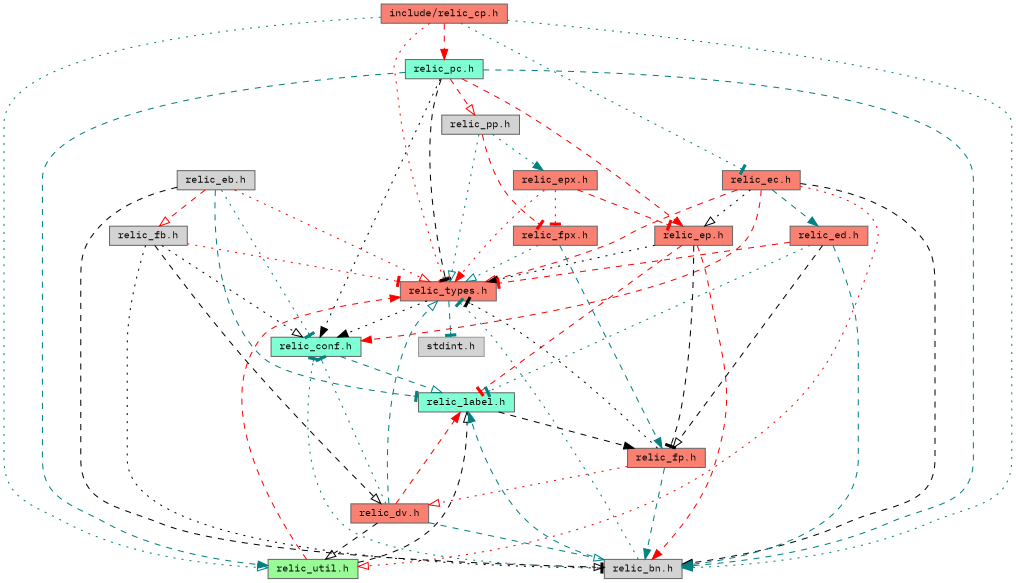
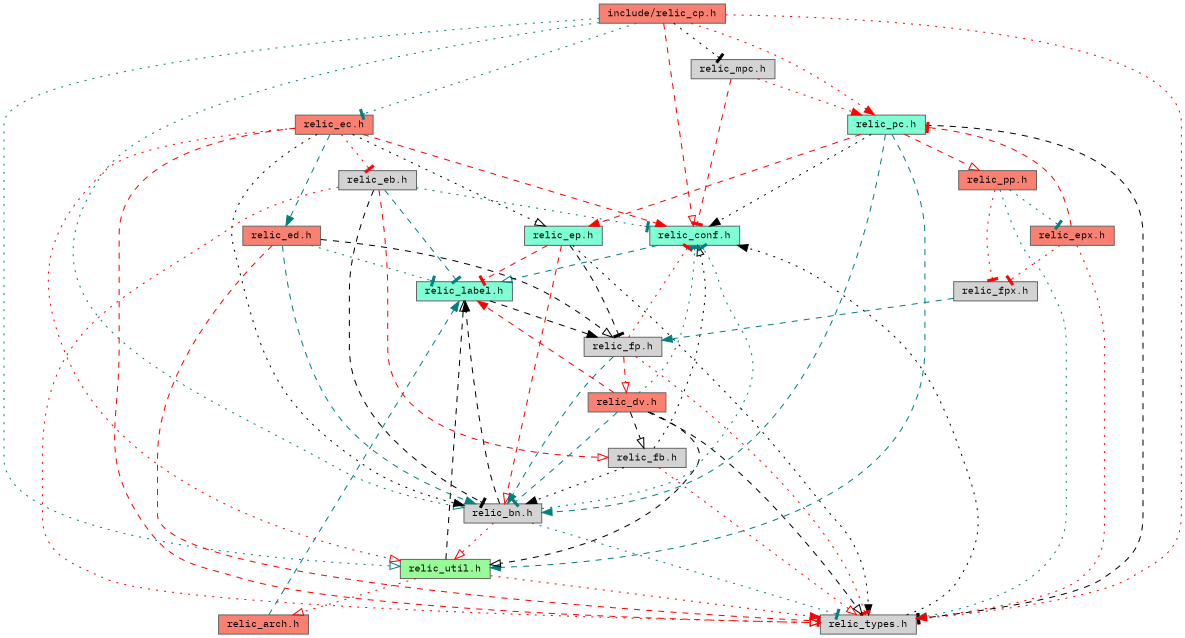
edge "include/relic_cp.h" -> "relic_pc.h": style dashed -> dotted
node "relic_mpc.h": added
edge "include/relic_cp.h" -> "relic_conf.h": added
node "relic_pp.h": fillcolor lightgrey -> salmon
edge "relic_pp.h" -> "relic_epx.h": arrowhead normal -> tee
edge "relic_ec.h" -> "relic_eb.h": added
edge "relic_pp.h" -> "relic_fpx.h": style dashed -> dotted
edge "relic_pp.h" -> "relic_types.h": arrowhead onormal -> normal
edge "relic_epx.h" -> "relic_ep.h": now "relic_epx.h" -> "relic_pc.h"
edge "include/relic_cp.h" -> "relic_bn.h": arrowhead normal -> onormal
node "relic_fpx.h": fillcolor salmon -> lightgrey
node "relic_ep.h": fillcolor salmon -> aquamarine
edge "relic_fpx.h" -> "relic_types.h": removed
edge "relic_fb.h" -> "relic_types.h": arrowhead tee -> onormal
node "relic_types.h": fillcolor salmon -> lightgrey
edge "relic_fp.h" -> "relic_conf.h": added
node "stdint.h": removed
edge "relic_fp.h" -> "relic_types.h": color black -> red
edge "relic_fb.h" -> "relic_dv.h": reversed
edge "relic_util.h" -> "relic_types.h": style dashed -> dotted
edge "relic_dv.h" -> "relic_types.h": color teal -> black
edge "relic_ep.h" -> "relic_bn.h": arrowhead normal -> onormal
edge "relic_ec.h" -> "relic_bn.h": style dashed -> dotted
node "relic_fp.h": fillcolor salmon -> lightgrey
edge "relic_fp.h" -> "relic_dv.h": style dotted -> dashed
edge "relic_bn.h" -> "relic_label.h": color teal -> black
edge "relic_eb.h" -> "relic_bn.h": arrowhead onormal -> tee
edge "relic_fb.h" -> "relic_bn.h": arrowhead tee -> normal
edge "relic_bn.h" -> "relic_util.h": added
edge "relic_dv.h" -> "relic_bn.h": arrowhead onormal -> tee
node "relic_arch.h": added
